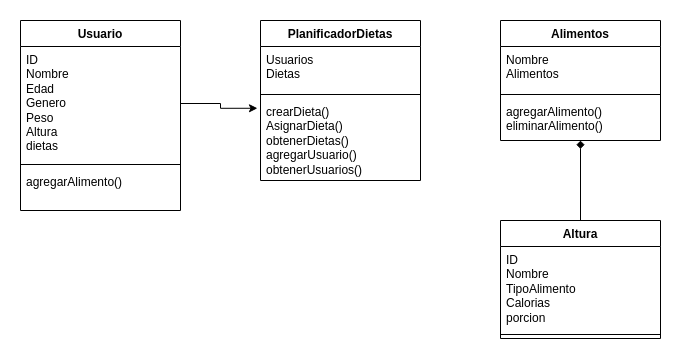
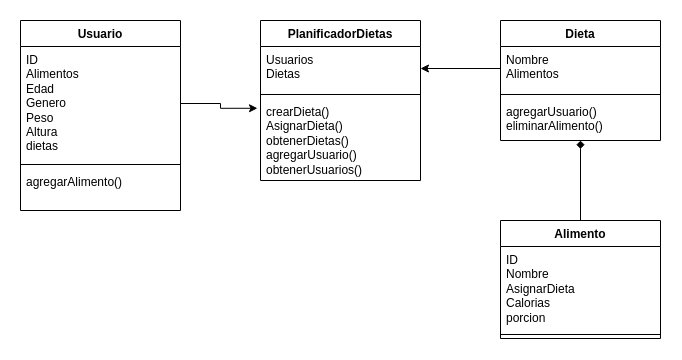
node "Alimentos": label "Alimentos" -> "Dieta"
edge "Nombre Alimentos" -> "Usuarios Dietas": added
node "ID Nombre Edad Genero Peso Altura dietas": label "ID Nombre Edad Genero Peso Altura dietas" -> "ID Alimentos Edad Genero Peso Altura dietas"
node "agregarAlimento() eliminarAlimento()": label "agregarAlimento() eliminarAlimento()" -> "agregarUsuario() eliminarAlimento()"
node "Altura": label "Altura" -> "Alimento"
node "ID Nombre TipoAlimento Calorias porcion": label "ID Nombre TipoAlimento Calorias porcion" -> "ID Nombre AsignarDieta Calorias porcion"
